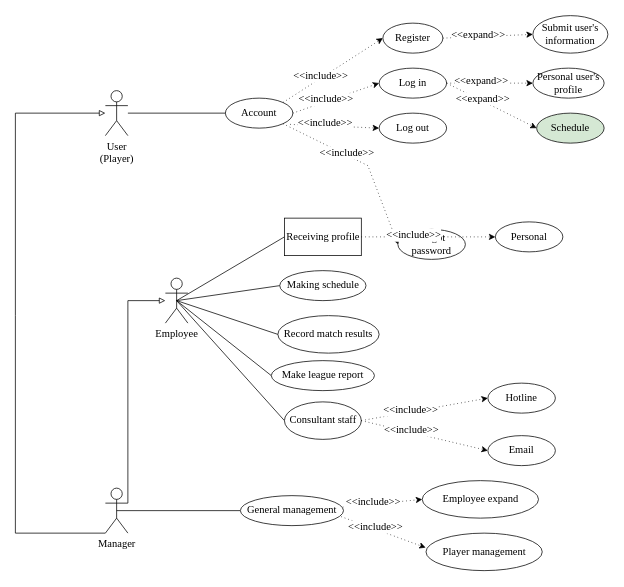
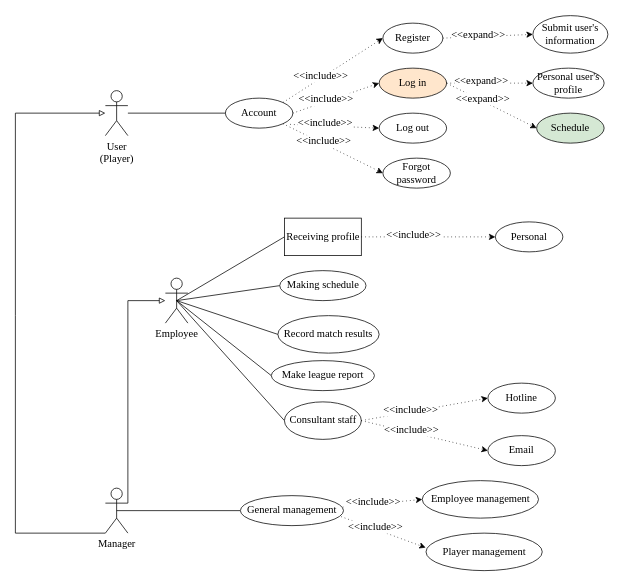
node "Log in": fillcolor #ffffff -> #ffe6cc
node "Forgot password": moved (432, 244) -> (417, 173)
node "Employee expand": label "Employee expand" -> "Employee management"
